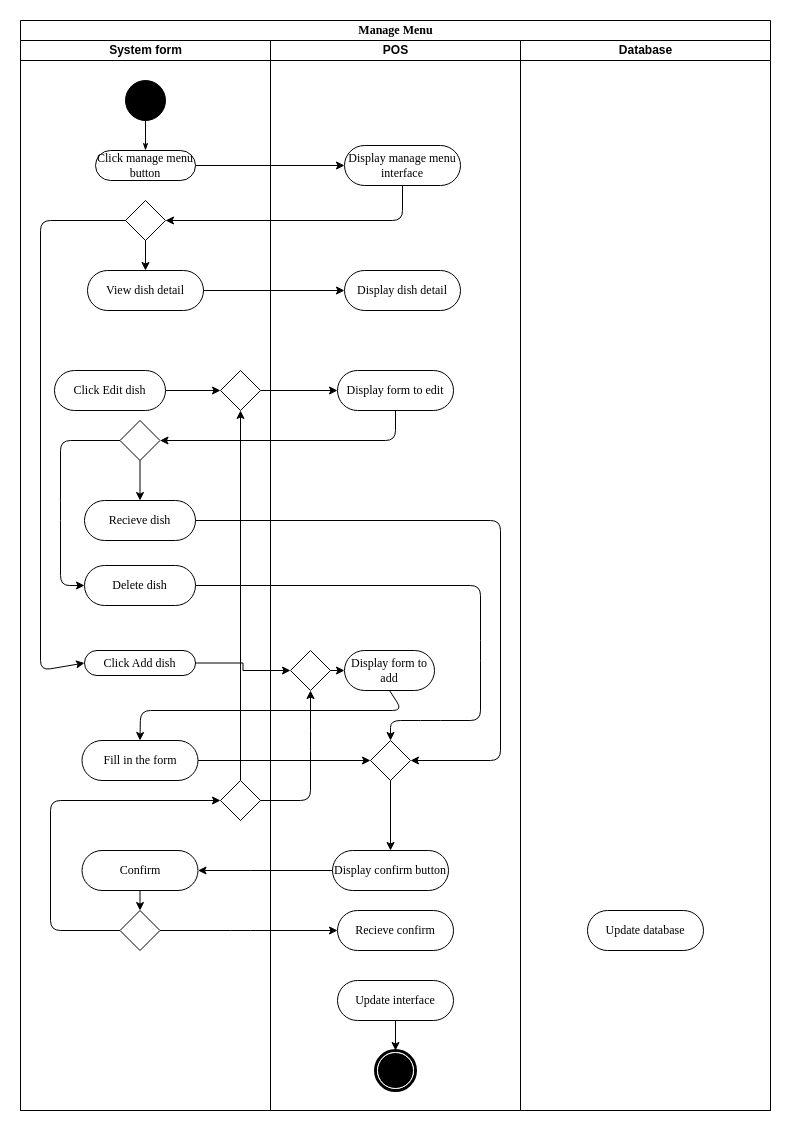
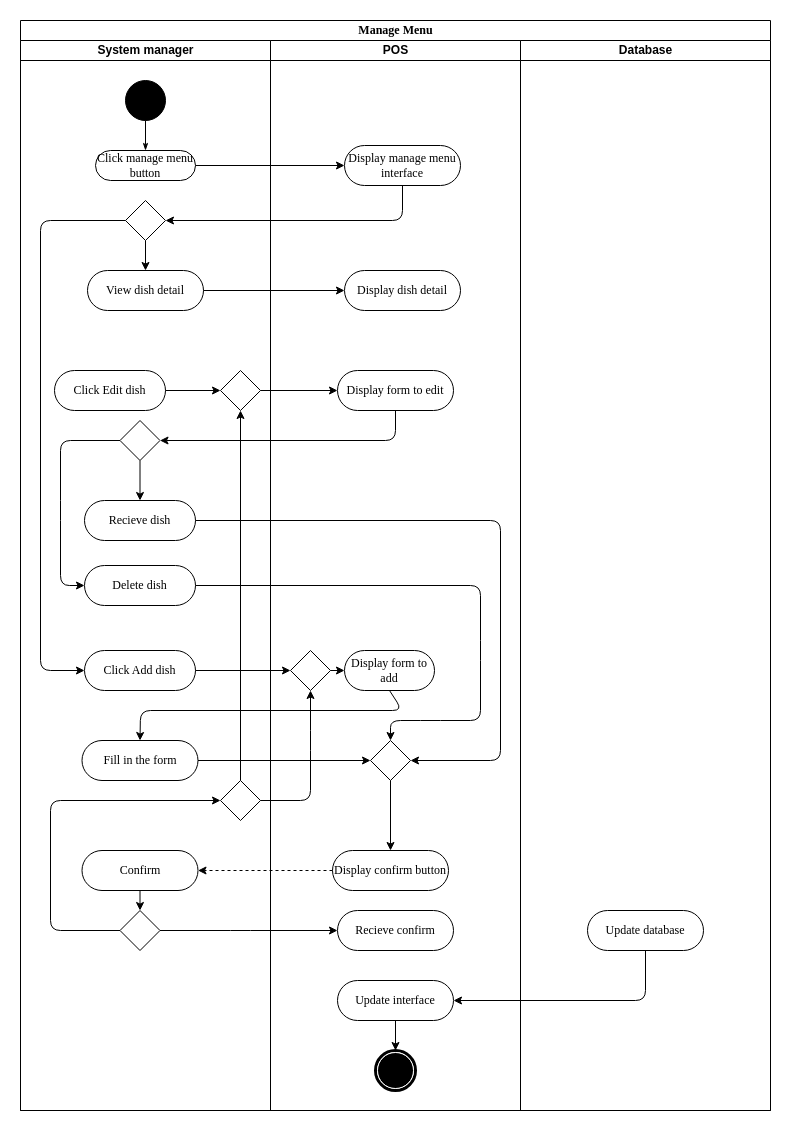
node "System form": label "System form" -> "System manager"
node "Click Add dish": size 111x25 -> 111x40
edge "Display confirm button" -> "Confirm": style solid -> dashed
edge "Update database" -> "Update interface": added
